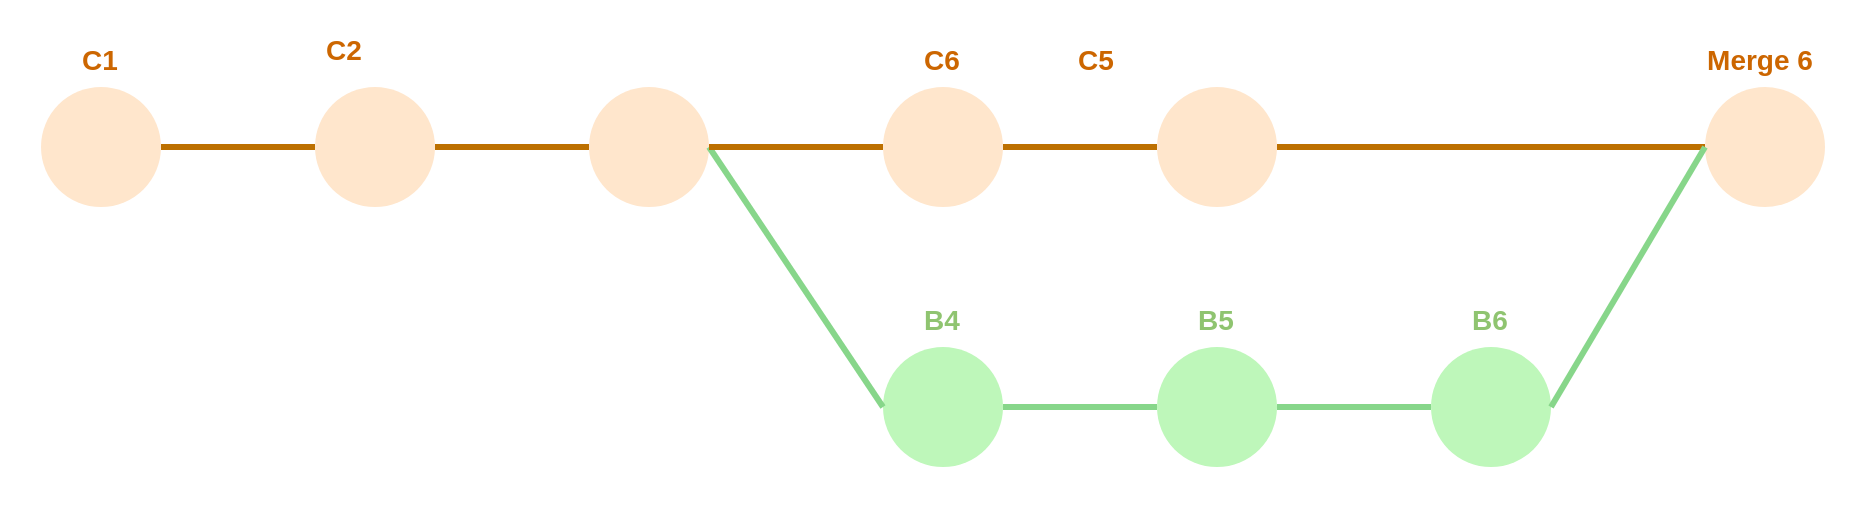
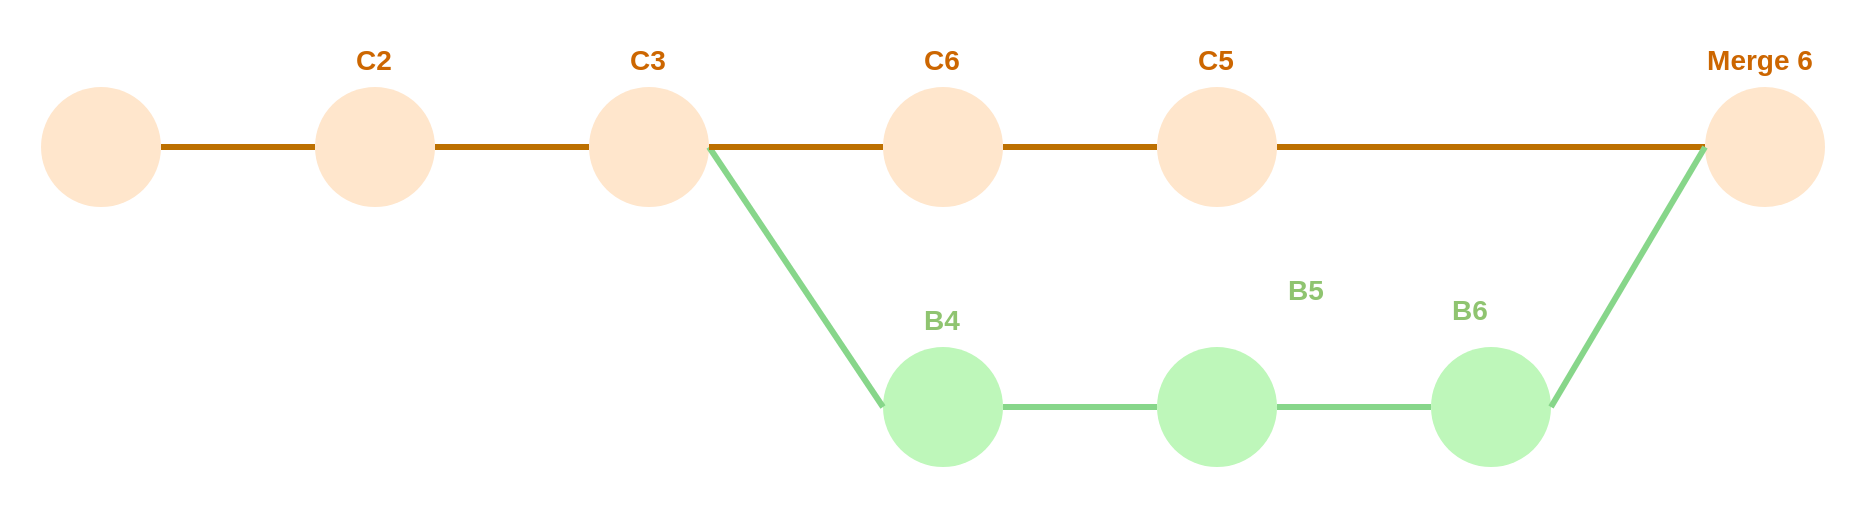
node "C2": moved (345, 51) -> (375, 61)
node "C1": removed
node "C3": added
node "C5": moved (1097, 61) -> (1217, 61)
node "B5": moved (1217, 321) -> (1307, 291)
node "B6": moved (1491, 321) -> (1471, 311)
